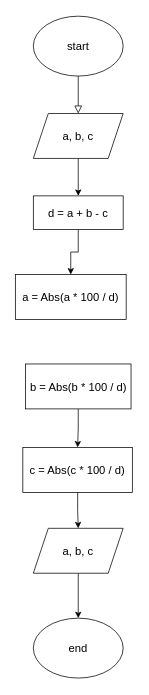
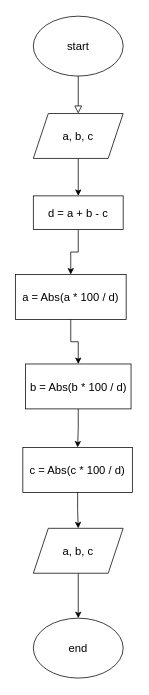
edge "a = Abs(a * 100 / d)" -> "b = Abs(b * 100 / d)": added
